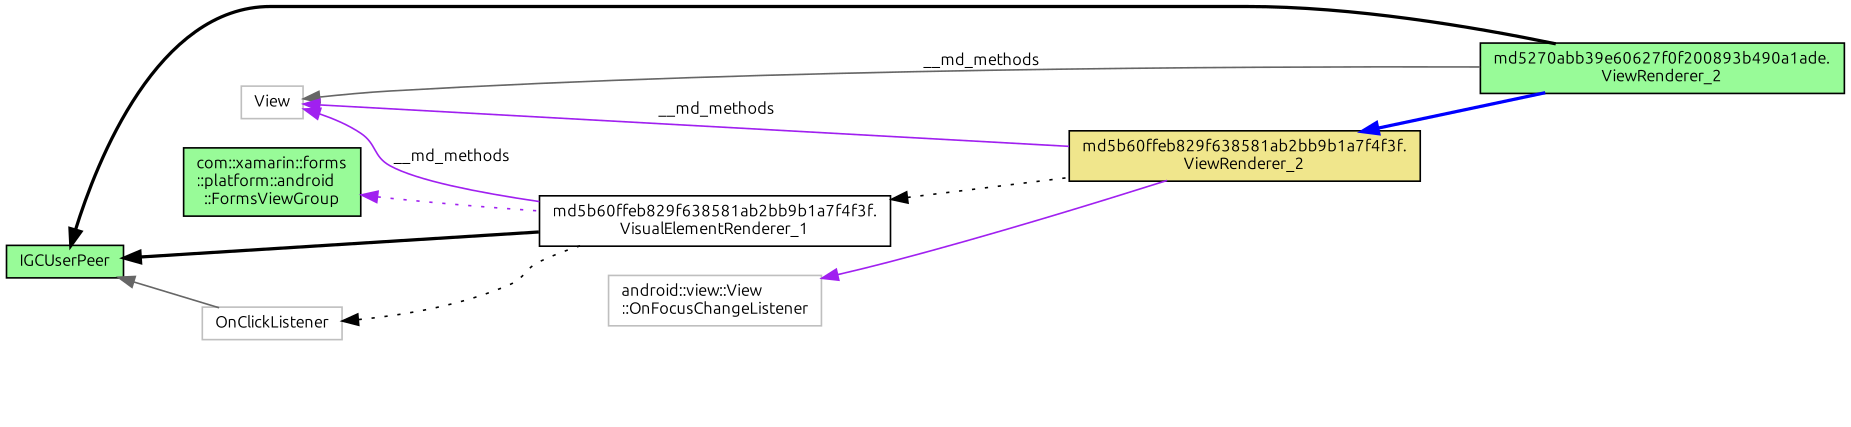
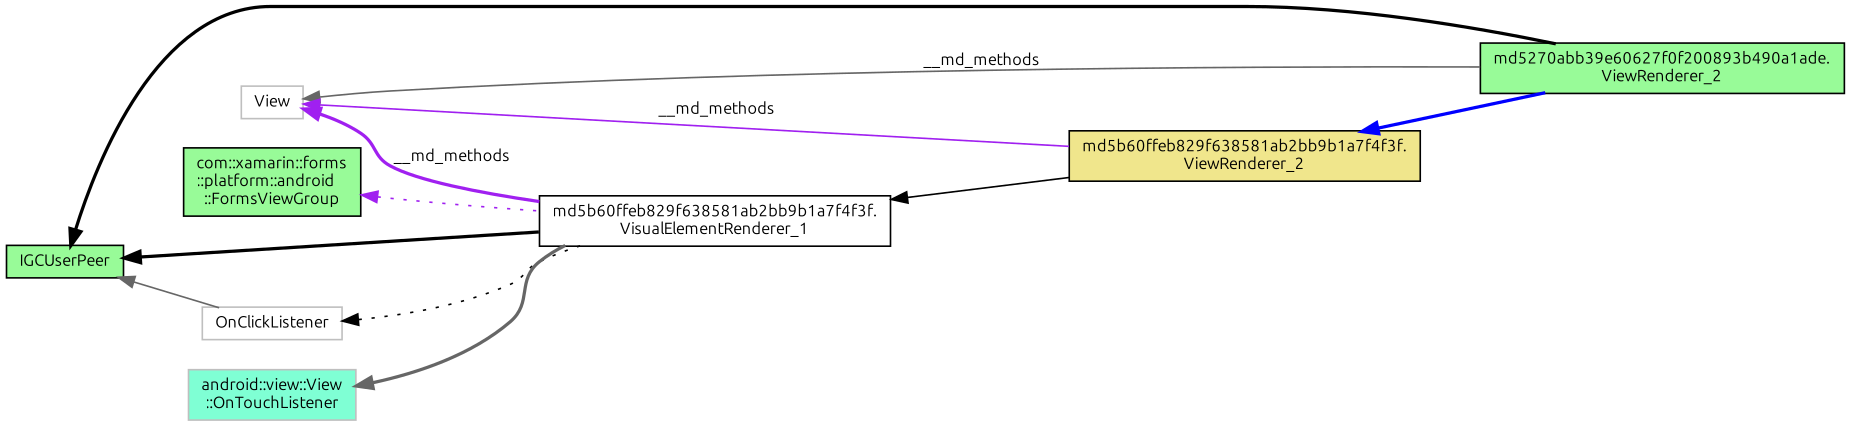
edge "md5b60ffeb829f638581ab2bb9b1a7f4f3f. VisualElementRenderer_1" -> "View": style solid -> bold
edge "md5b60ffeb829f638581ab2bb9b1a7f4f3f. ViewRenderer_2" -> "md5b60ffeb829f638581ab2bb9b1a7f4f3f. VisualElementRenderer_1": style dotted -> solid
node "android::view::View ::OnFocusChangeListener": removed
node "android::view::View ::OnTouchListener": added
